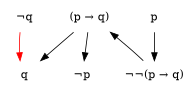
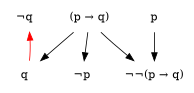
edge "¬q" -> "q": reversed
edge "¬¬(p → q)" -> "(p → q)": reversed
